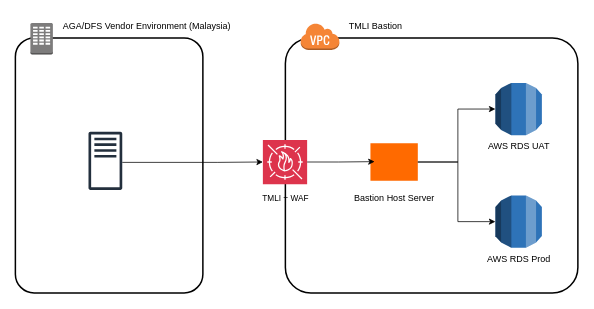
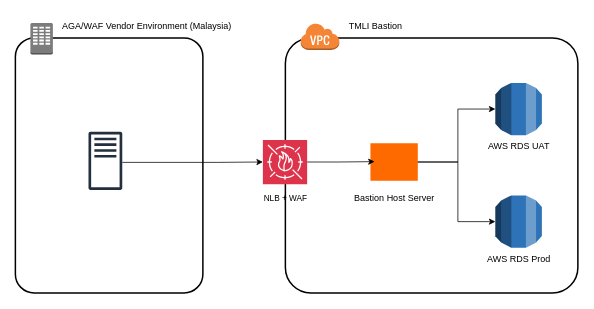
node "AGA/DFS Vendor Environment (Malaysia)": label "AGA/DFS Vendor Environment (Malaysia)" -> "AGA/WAF Vendor Environment (Malaysia)"
node "TMLI + WAF": label "TMLI + WAF" -> "NLB + WAF"
